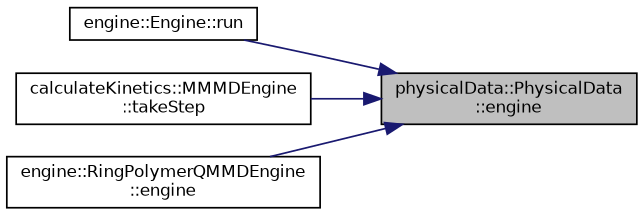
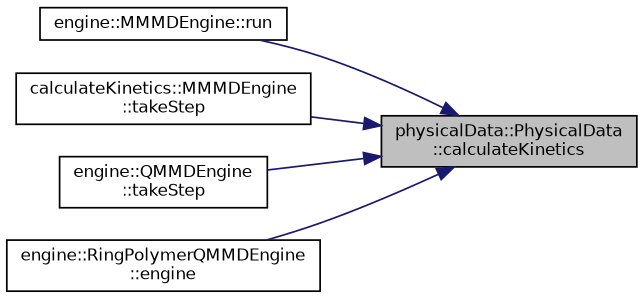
node "engine::Engine::run": label "engine::Engine::run" -> "engine::MMMDEngine::run"
node "physicalData::PhysicalData ::engine": label "physicalData::PhysicalData ::engine" -> "physicalData::PhysicalData ::calculateKinetics"
node "engine::QMMDEngine ::takeStep": added
